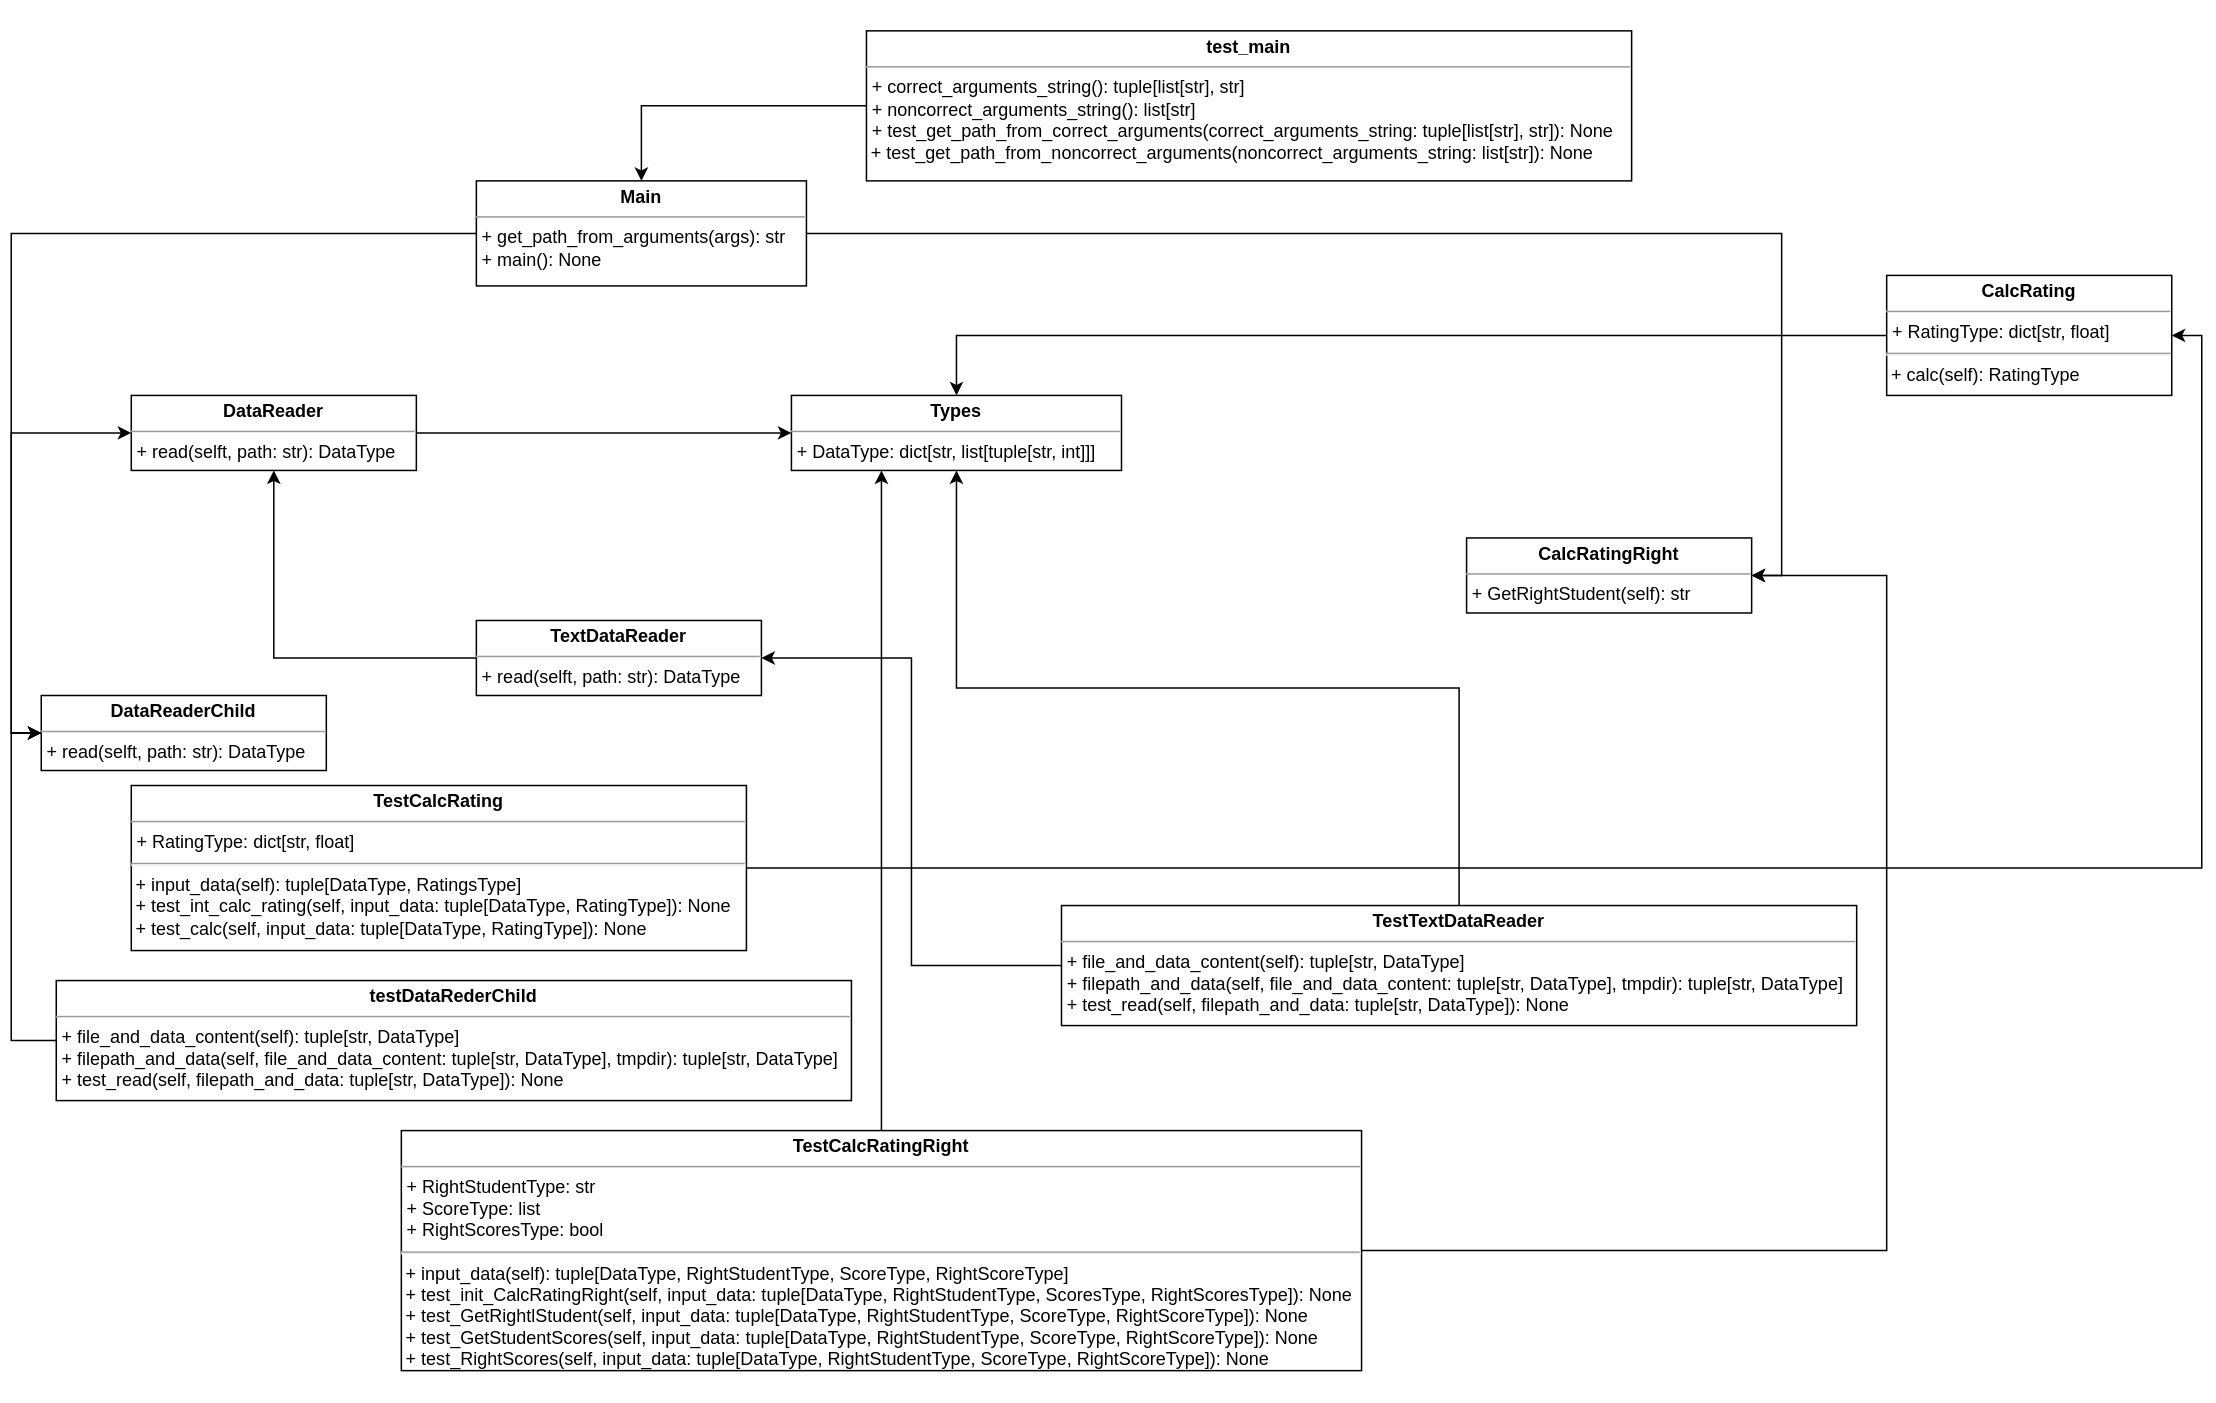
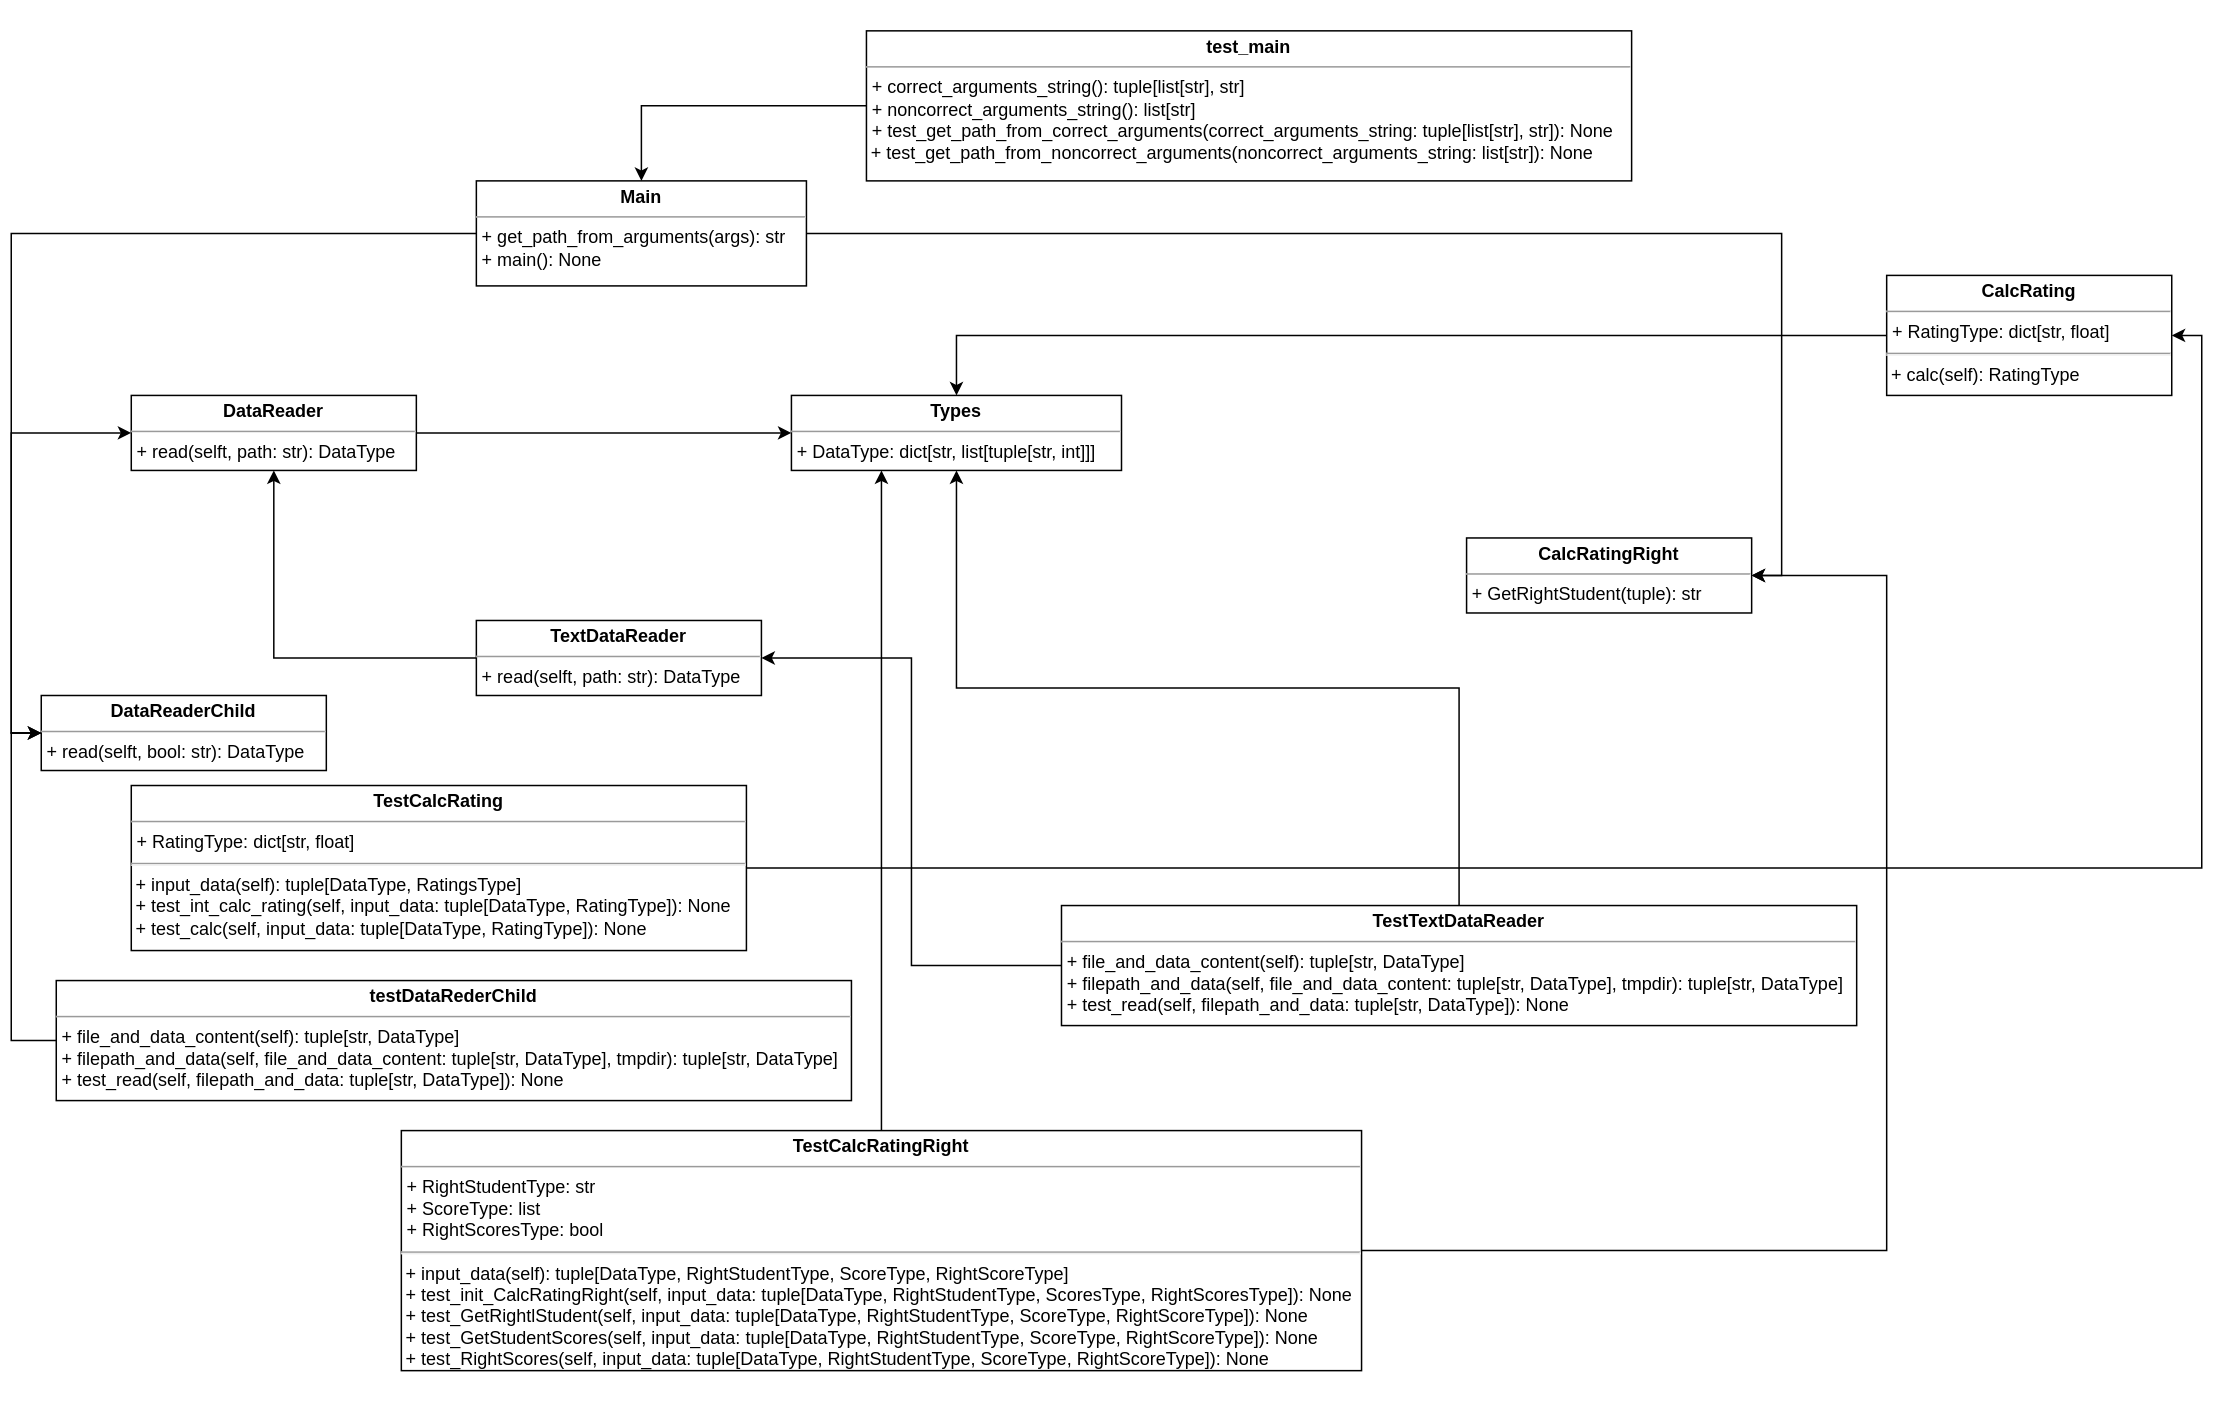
node "CalcRatingRight + GetRightStudent(self): str": label "CalcRatingRight + GetRightStudent(self): str" -> "CalcRatingRight + GetRightStudent(tuple): str"
node "DataReaderChild + read(selft, path: str): DataType": label "DataReaderChild + read(selft, path: str): DataType" -> "DataReaderChild + read(selft, bool: str): DataType"
